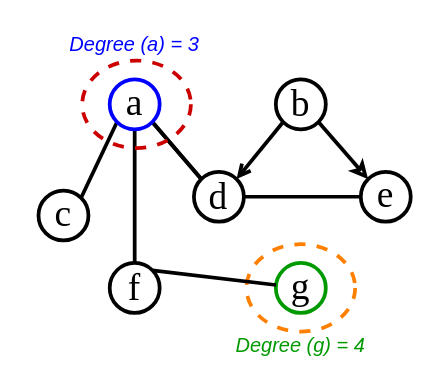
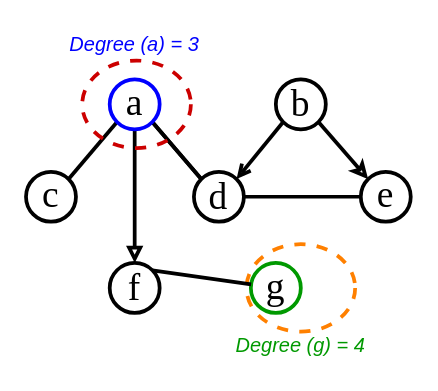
node "c": moved (63, 216) -> (51, 197)
edge "a" -- "f": arrowhead none -> block
node "g": moved (301, 288) -> (276, 288)
